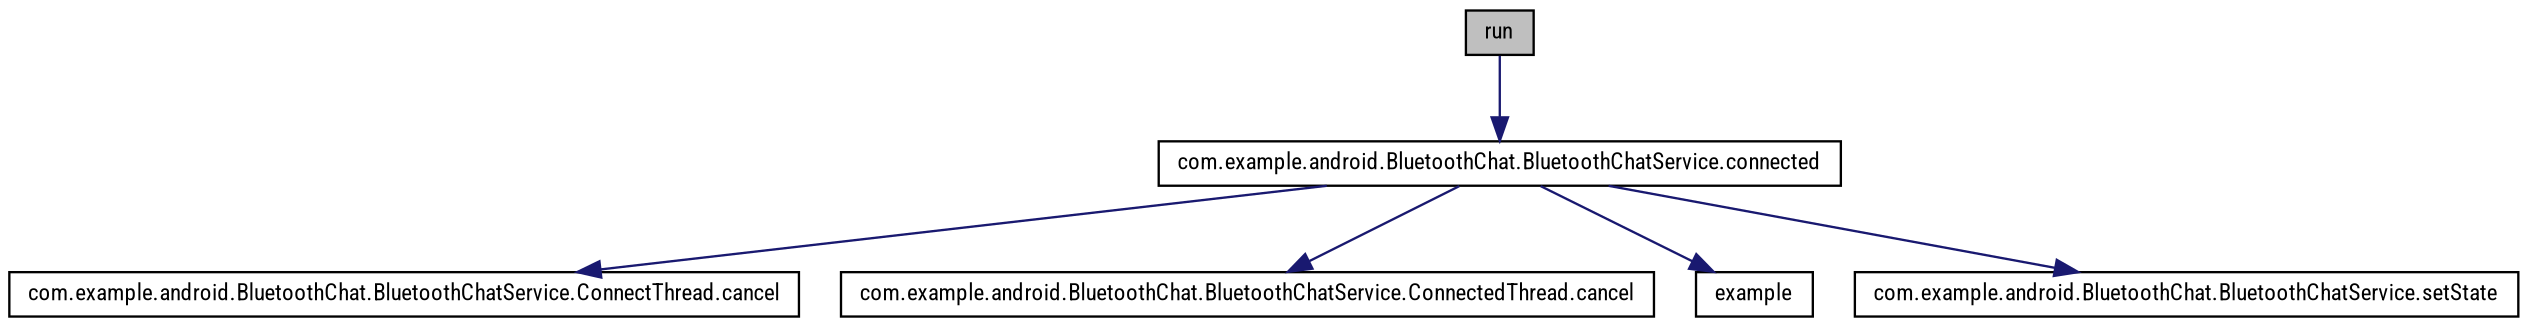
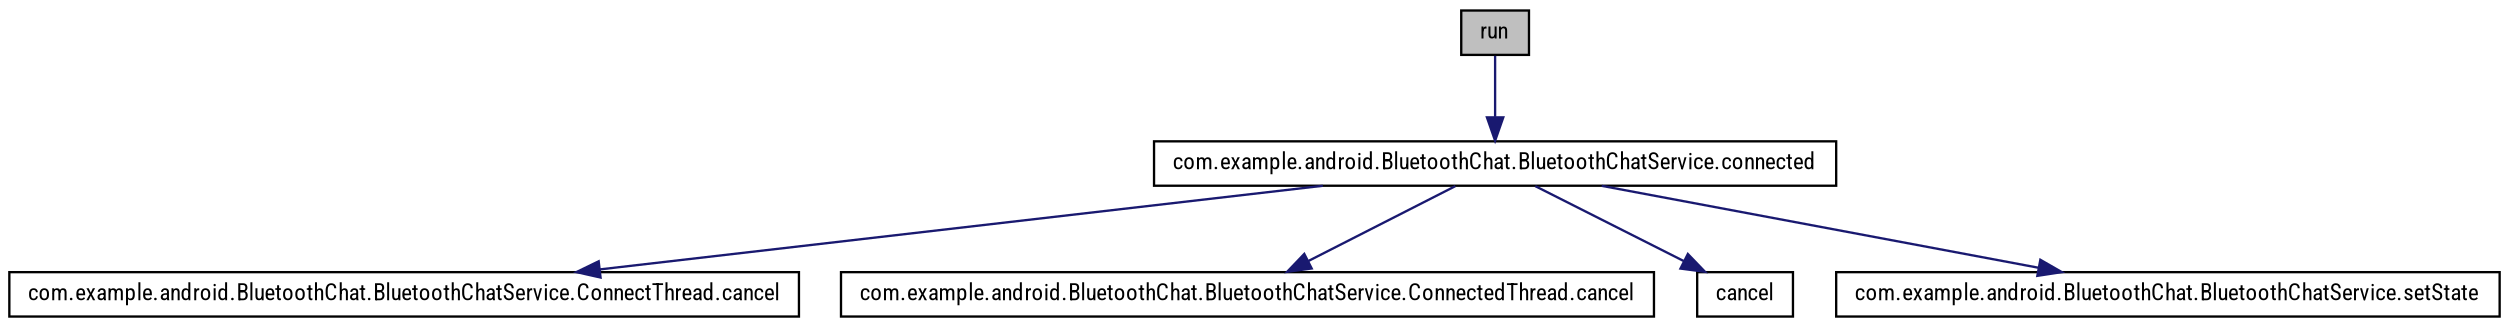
node "example": label "example" -> "cancel"
